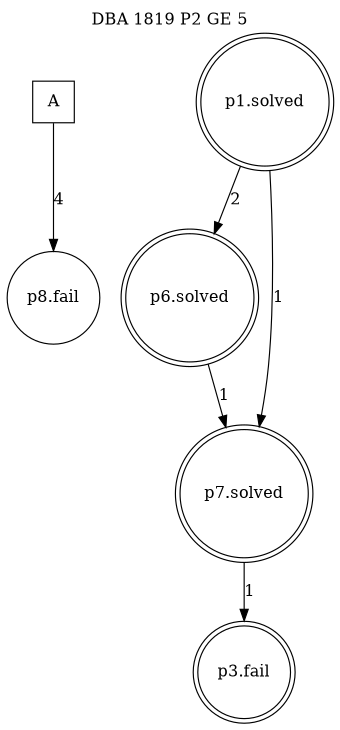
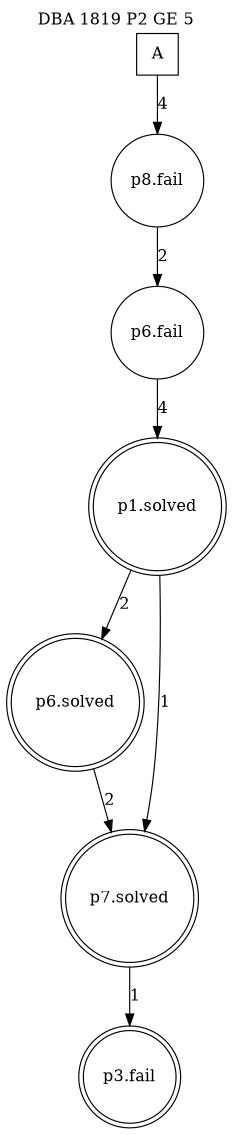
node "p6.fail": added
edge "p6.solved" -> "p7.solved": label "1" -> "2"
